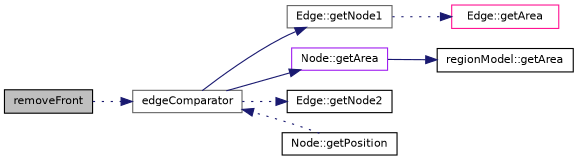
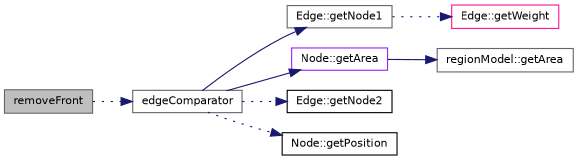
node "Edge::getArea": label "Edge::getArea" -> "Edge::getWeight"
node "regionModel::getArea": color black -> gray40
node "removeFront": color black -> gray40
edge "Node::getPosition" -> "edgeComparator": reversed
